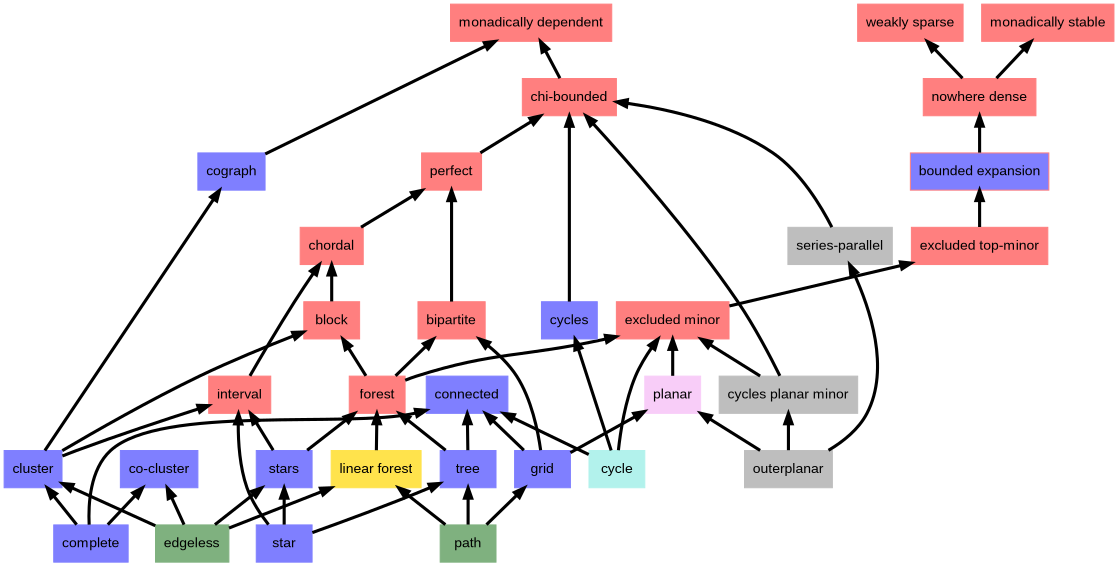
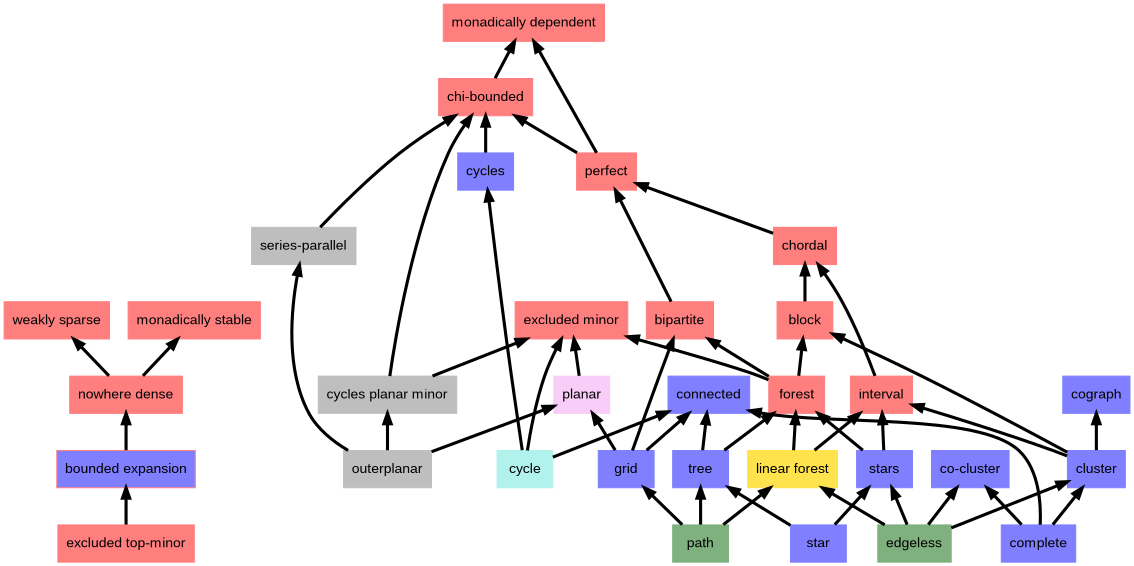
edge "cograph" -> "monadically dependent": now "perfect" -> "monadically dependent"
edge "excluded minor" -> "excluded top-minor": removed
edge "star" -> "interval": now "linear forest" -> "interval"
